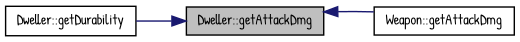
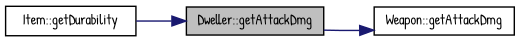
edge "Weapon::getAttackDmg" -> "Dweller::getAttackDmg": reversed
node "Dweller::getDurability": label "Dweller::getDurability" -> "Item::getDurability"
